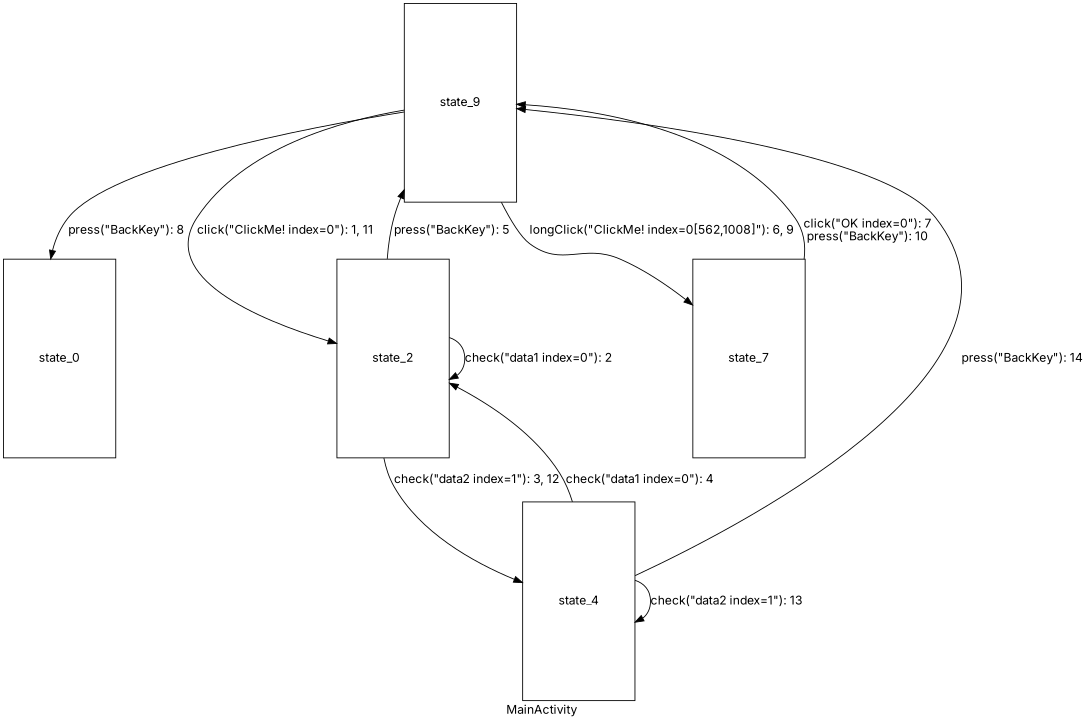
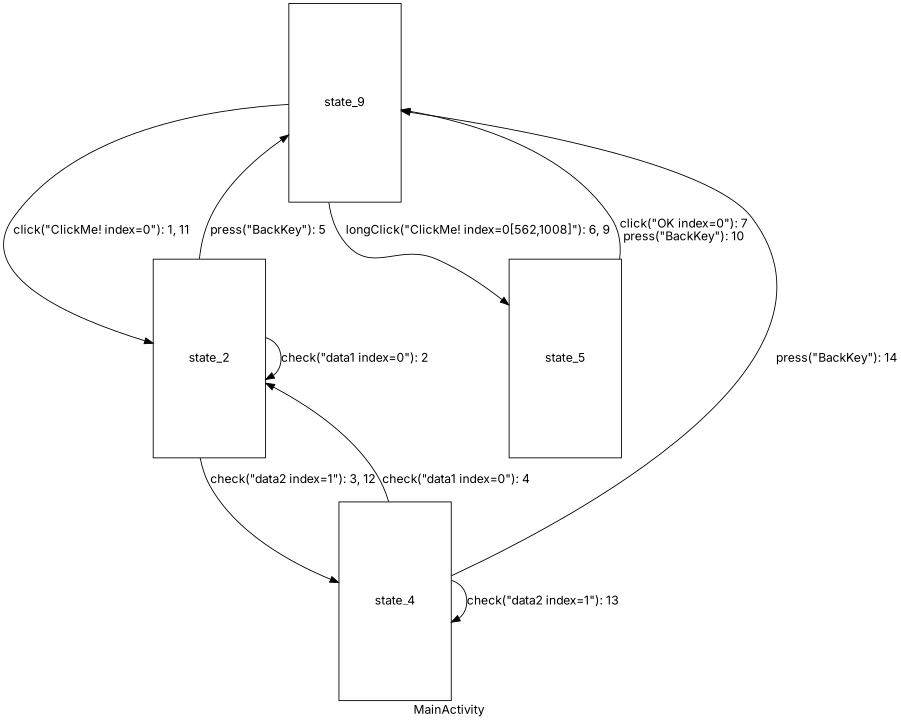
node "state_0": removed
node "state_7": label "state_7" -> "state_5"
